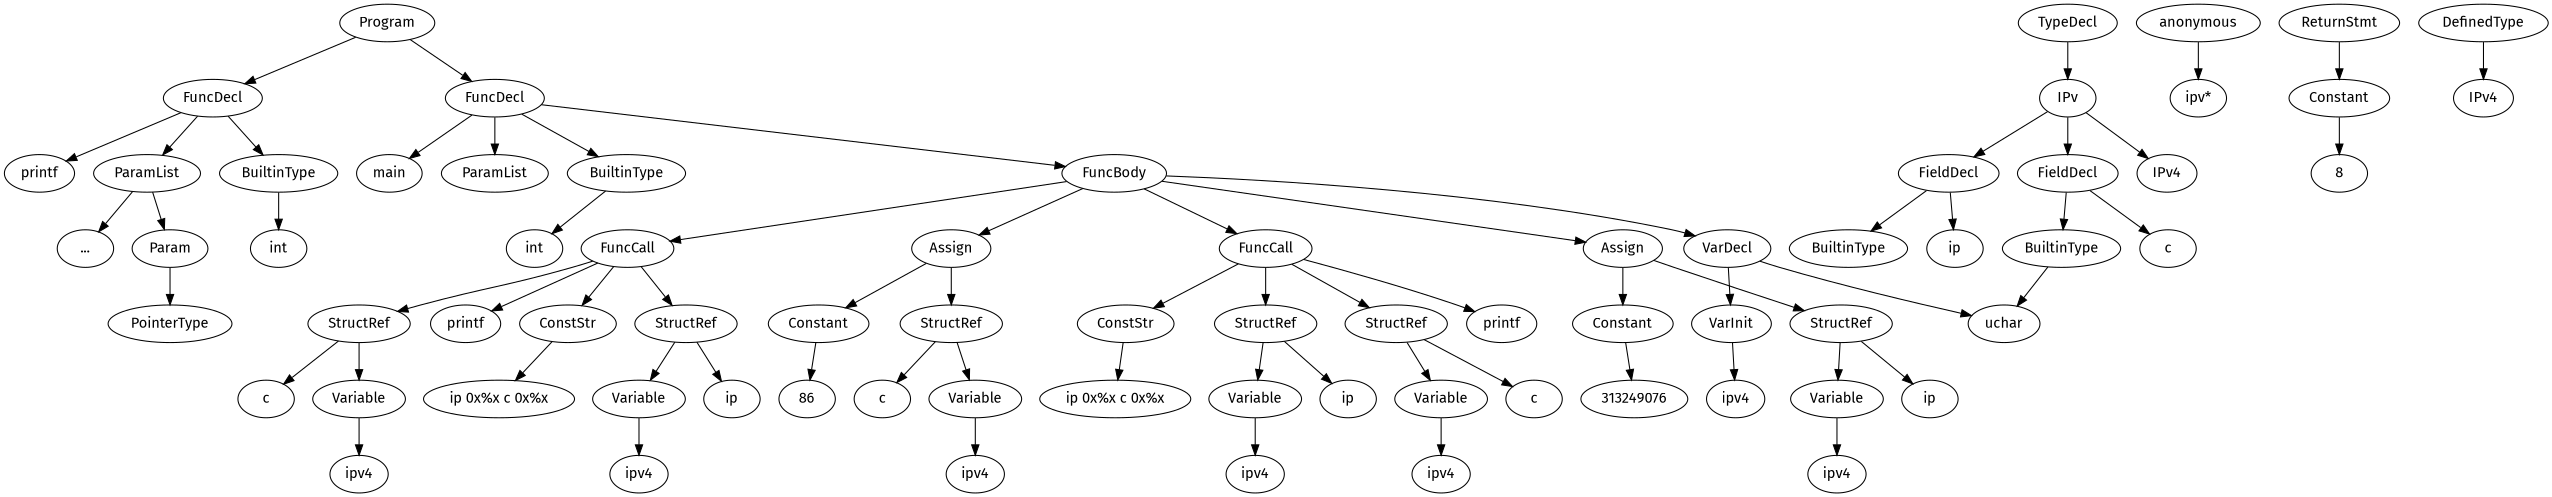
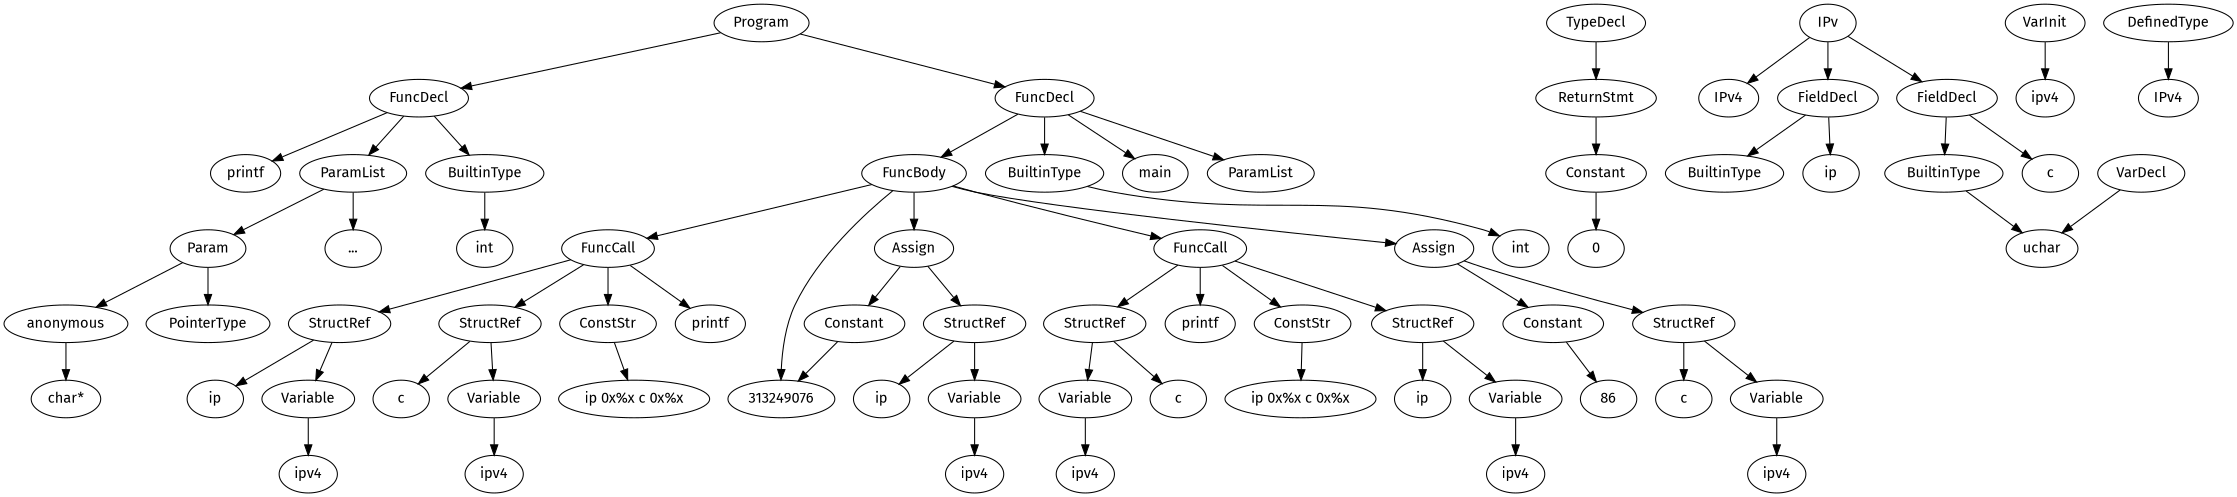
edge "TypeDecl" -> "IPv": now "TypeDecl" -> "ReturnStmt"
node "ipv*": label "ipv*" -> "char*"
node "8": label "8" -> "0"
edge "FuncBody" -> "VarDecl": now "FuncBody" -> "313249076"
edge "VarDecl" -> "VarInit": removed
edge "Param" -> "anonymous": added
